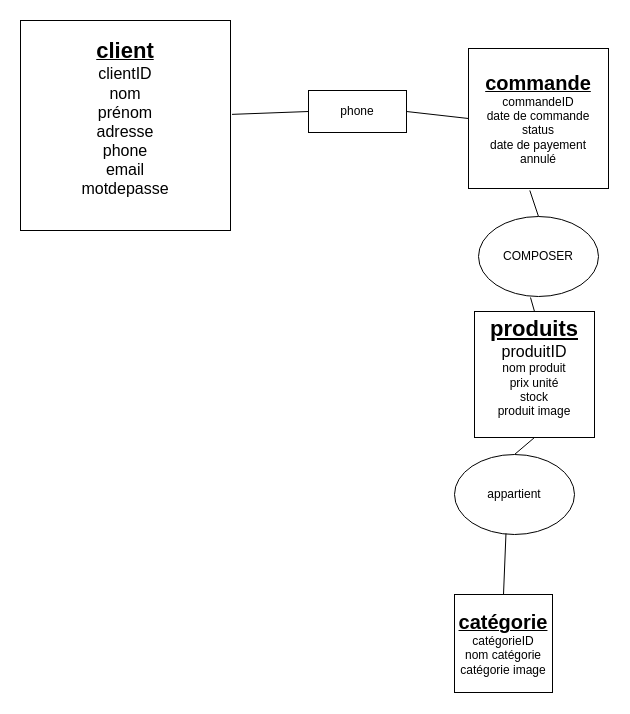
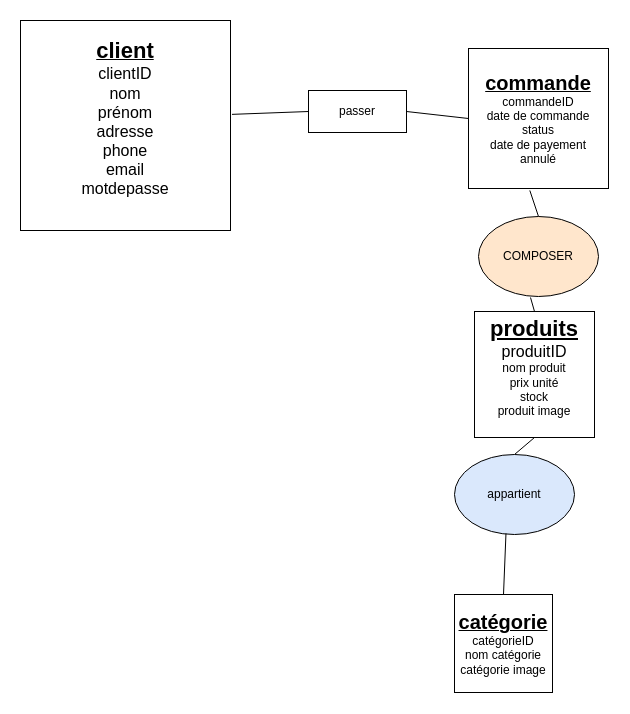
node "phone": label "phone" -> "passer"
node "COMPOSER": fillcolor #ffffff -> #ffe6cc
node "appartient": fillcolor #ffffff -> #dae8fc
